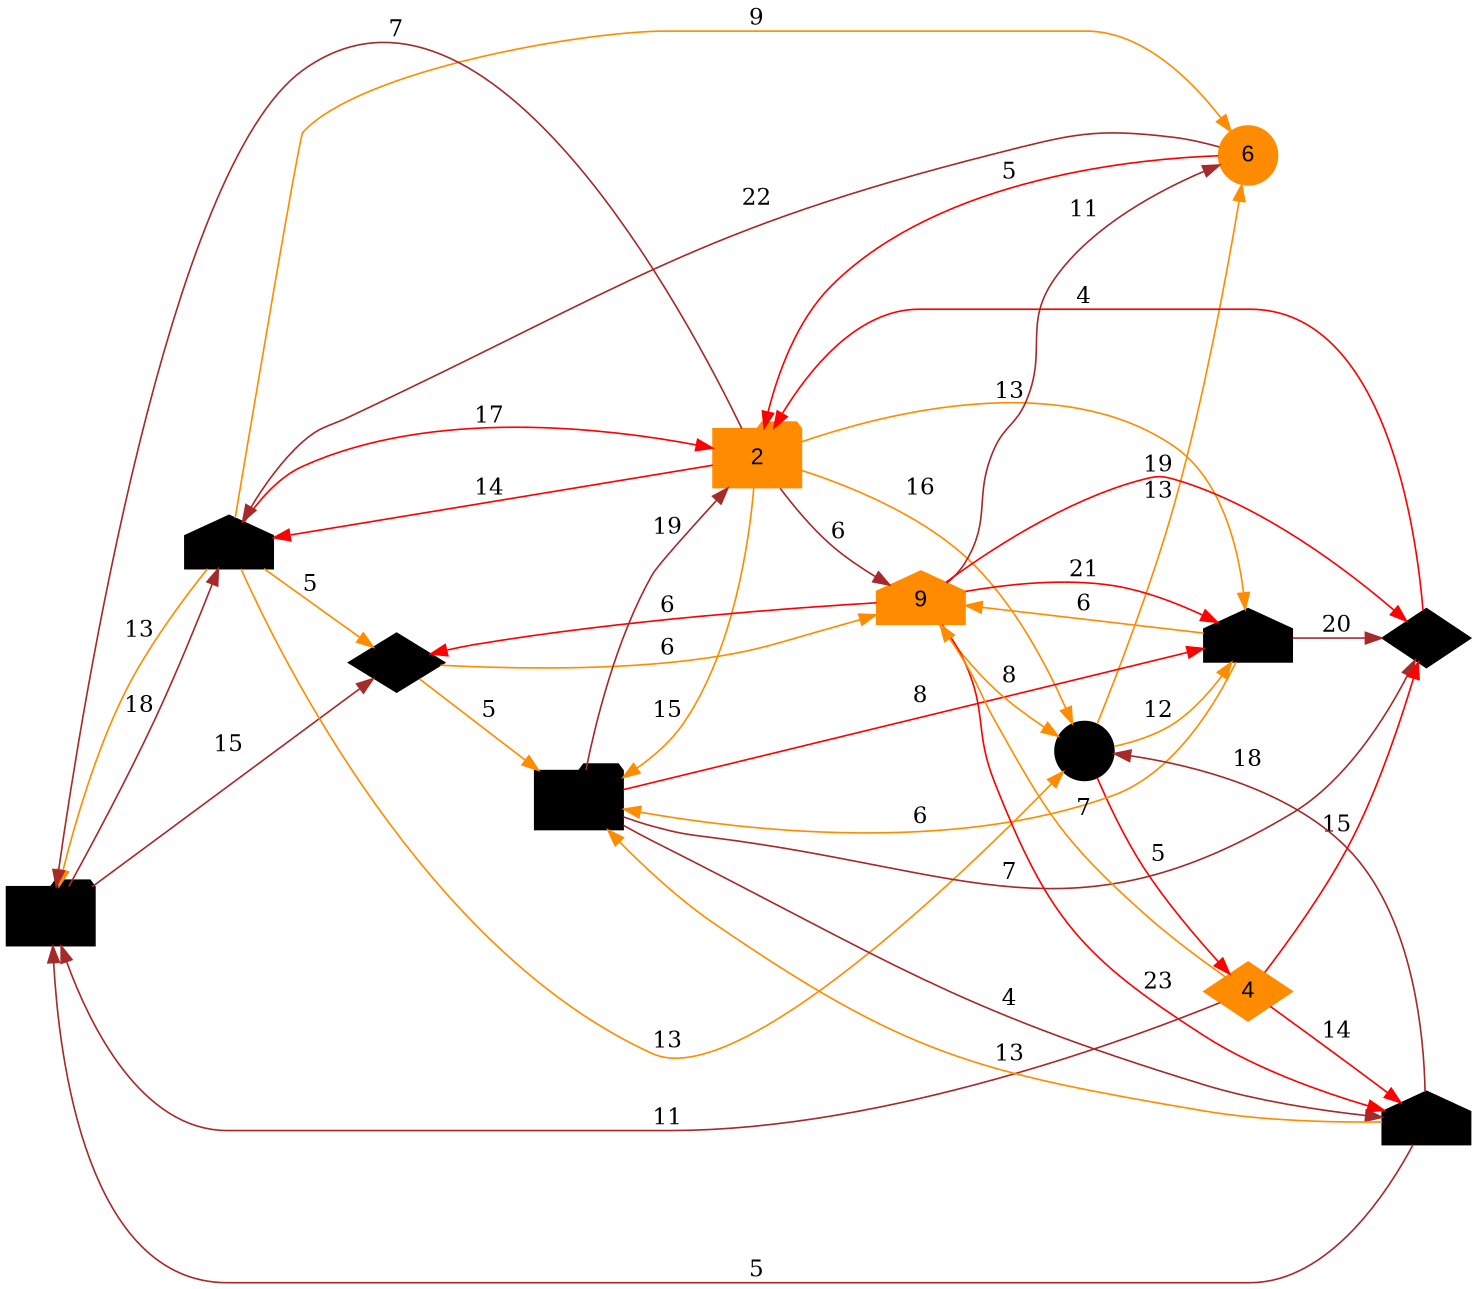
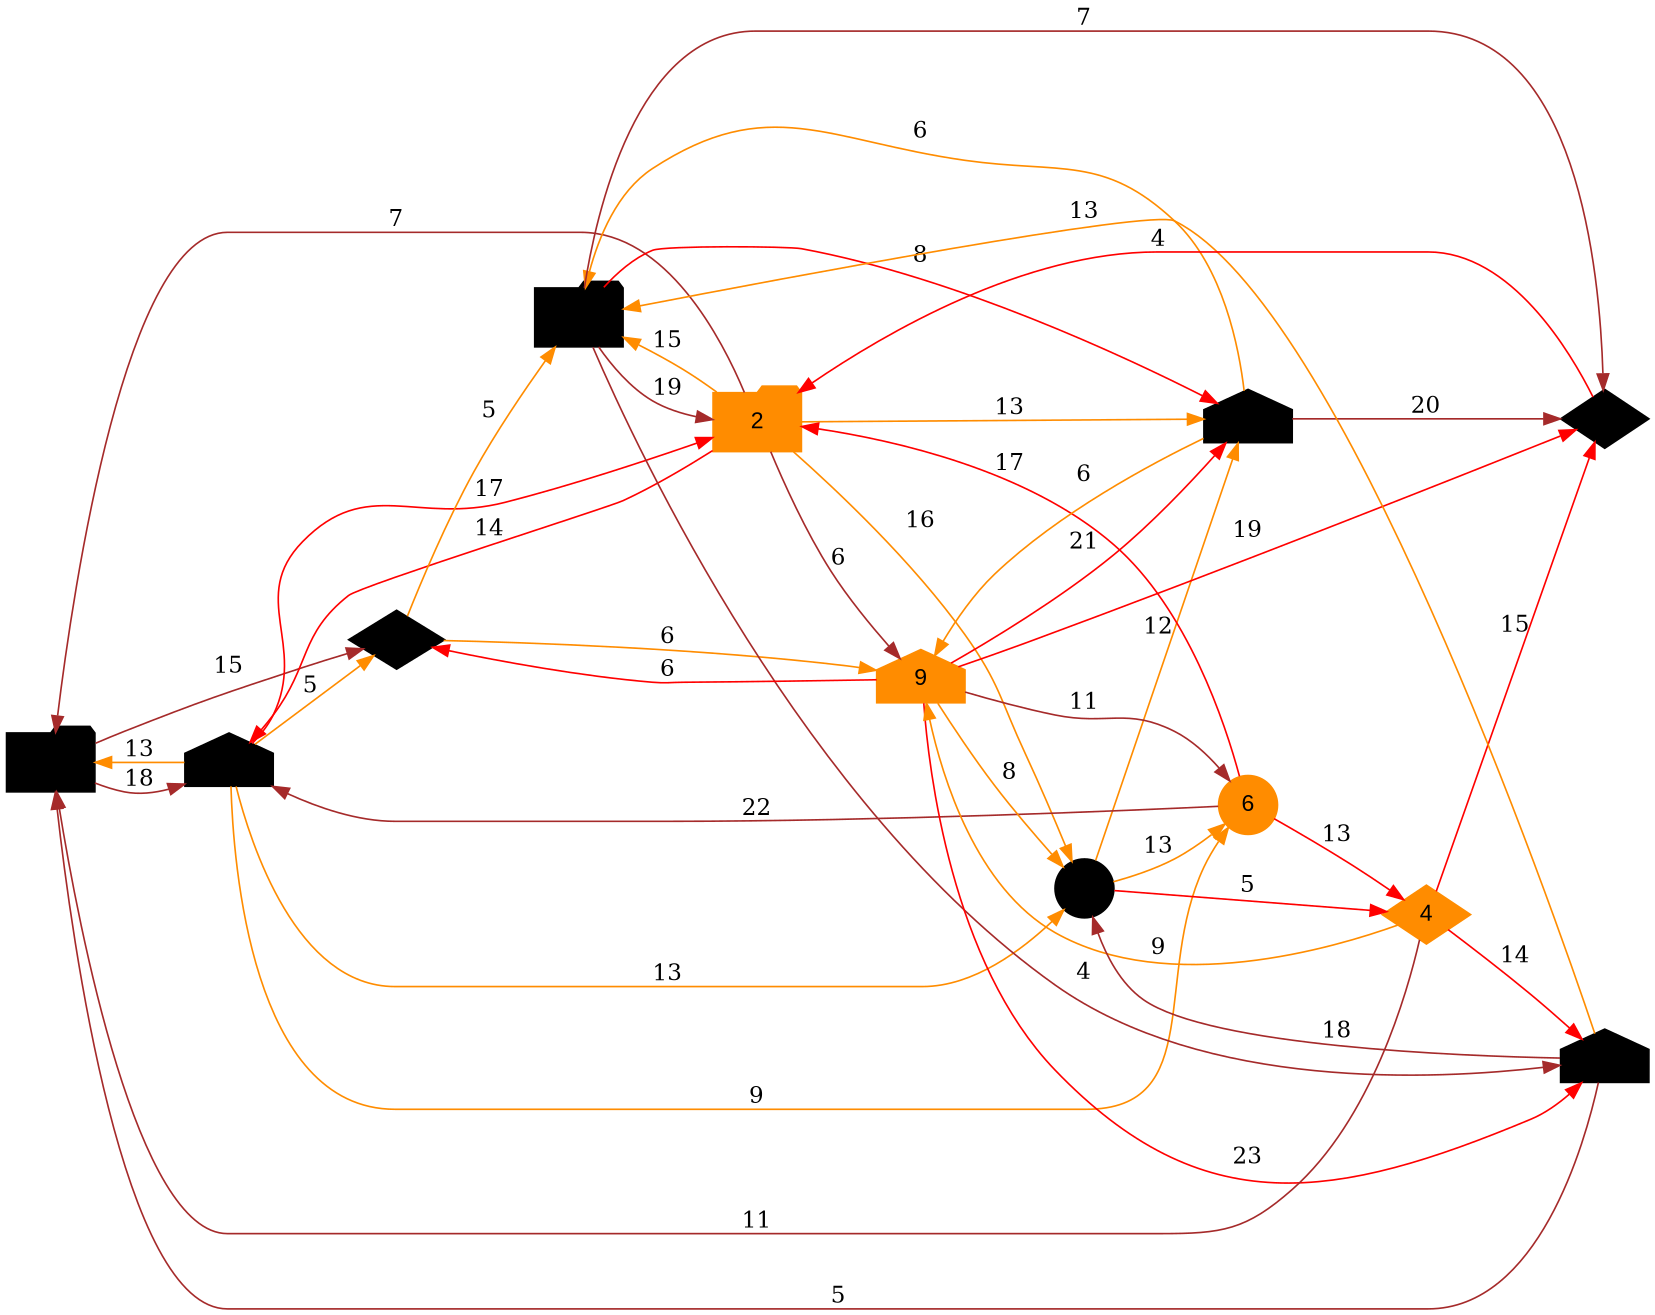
edge "6" -> "2": label "5" -> "17"
edge "4" -> "9": label "7" -> "9"
edge "6" -> "4": added, label "13"
